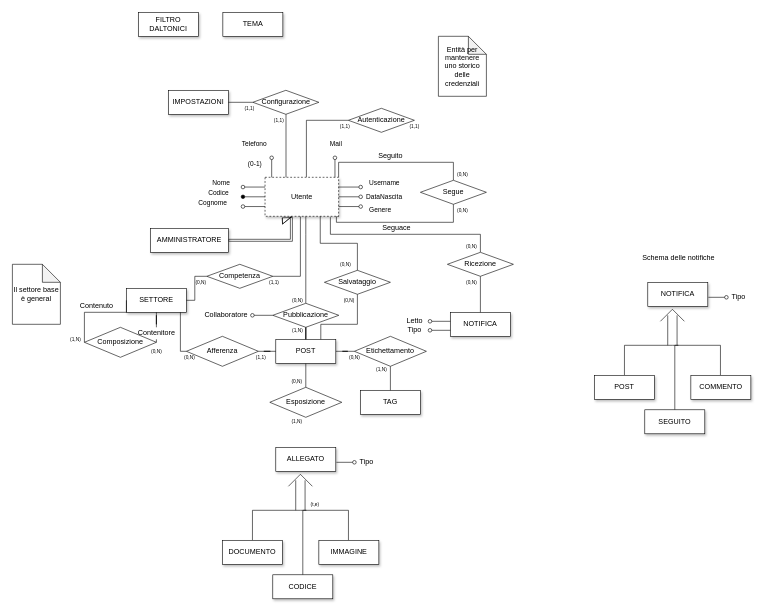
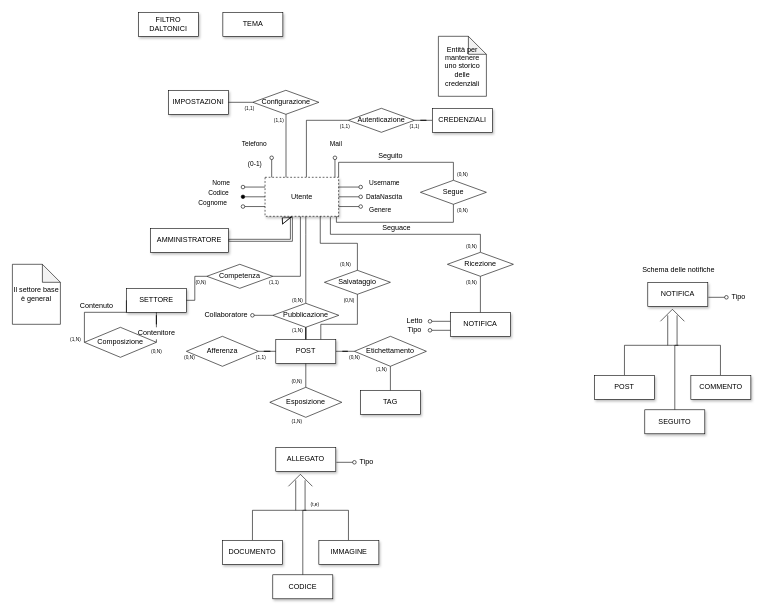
edge "Autenticazione" -- "CREDENZIALI": added
node "CREDENZIALI": added
node "Schema delle notifiche": moved (678, 258) -> (678, 270)
edge "SETTORE" -- "Afferenza": removed
